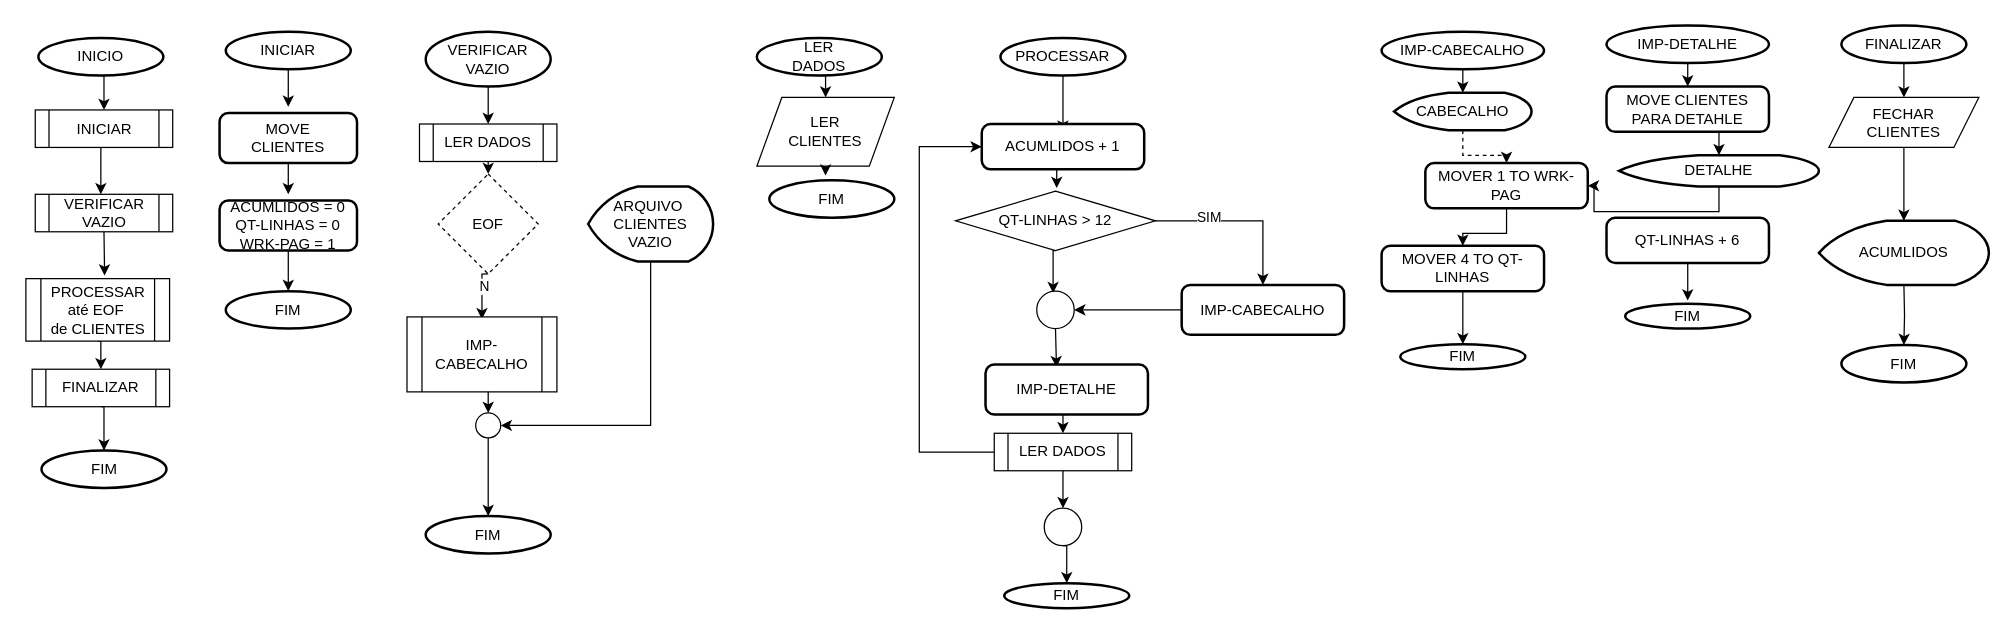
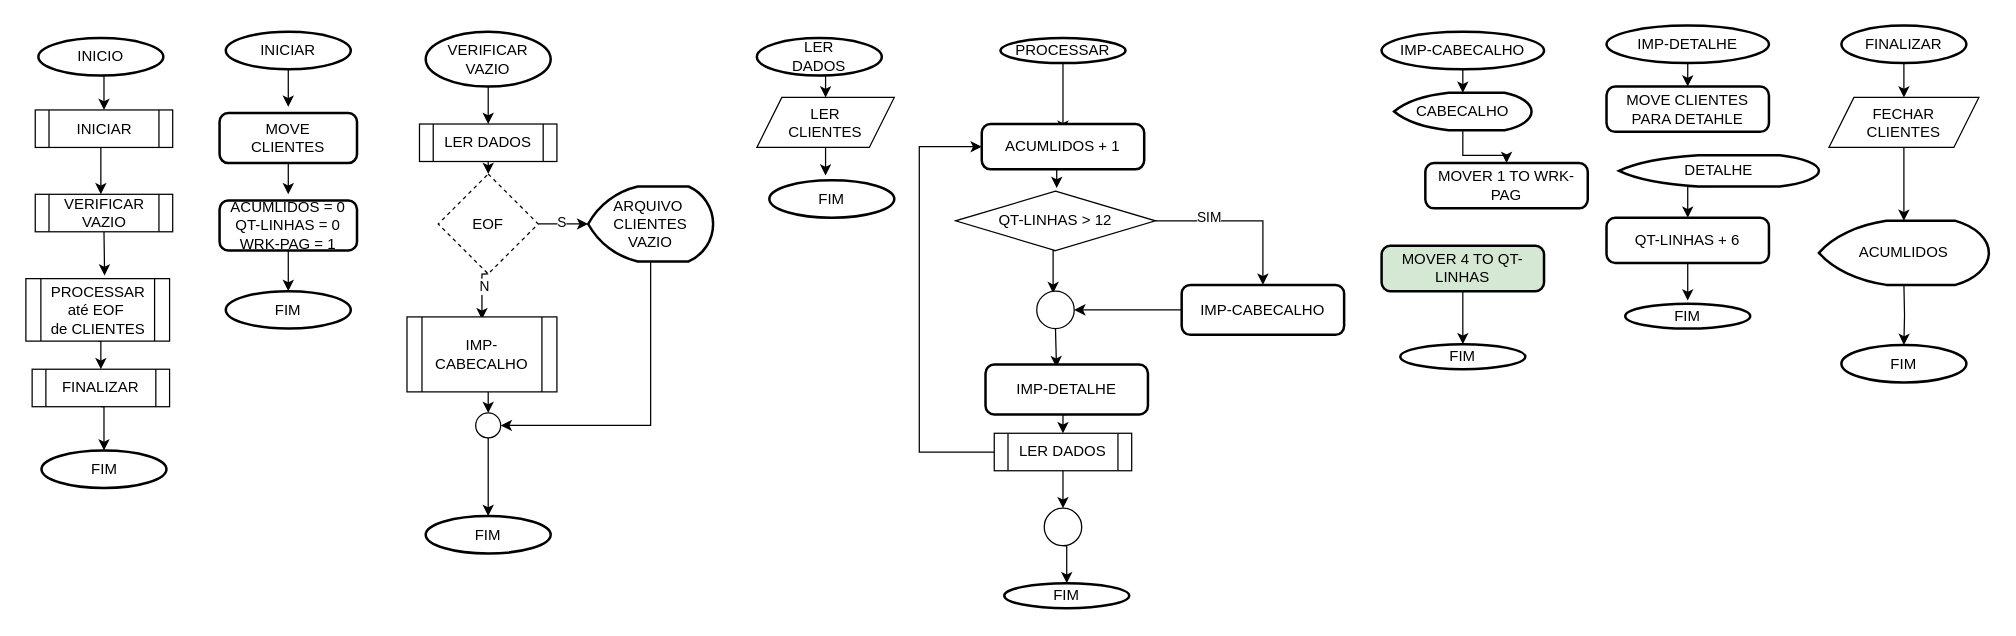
node "PROCESSAR": size 125x38 -> 125x25
node "LER CLIENTES": size 138x69 -> 138x50
edge "MOVE CLIENTES PARA DETAHLE" -> "DETALHE": removed
edge "CABECALHO" -> "MOVER 1 TO WRK-PAG": style dashed -> solid
edge "DETALHE" -> "MOVER 1 TO WRK-PAG": now "DETALHE" -> "QT-LINHAS + 6"
edge "EOF" -> "ARQUIVO CLIENTES VAZIO": added, label "S"
edge "MOVER 1 TO WRK-PAG" -> "MOVER 4 TO QT-LINHAS": removed
node "MOVER 4 TO QT-LINHAS": fillcolor #ffffff -> #d5e8d4
